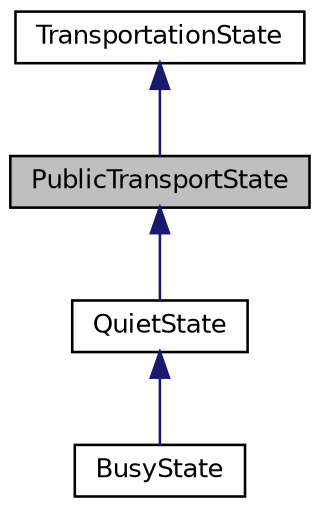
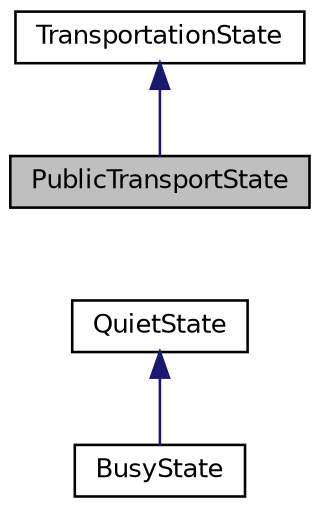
edge "QuietState" -> "PublicTransportState": removed
